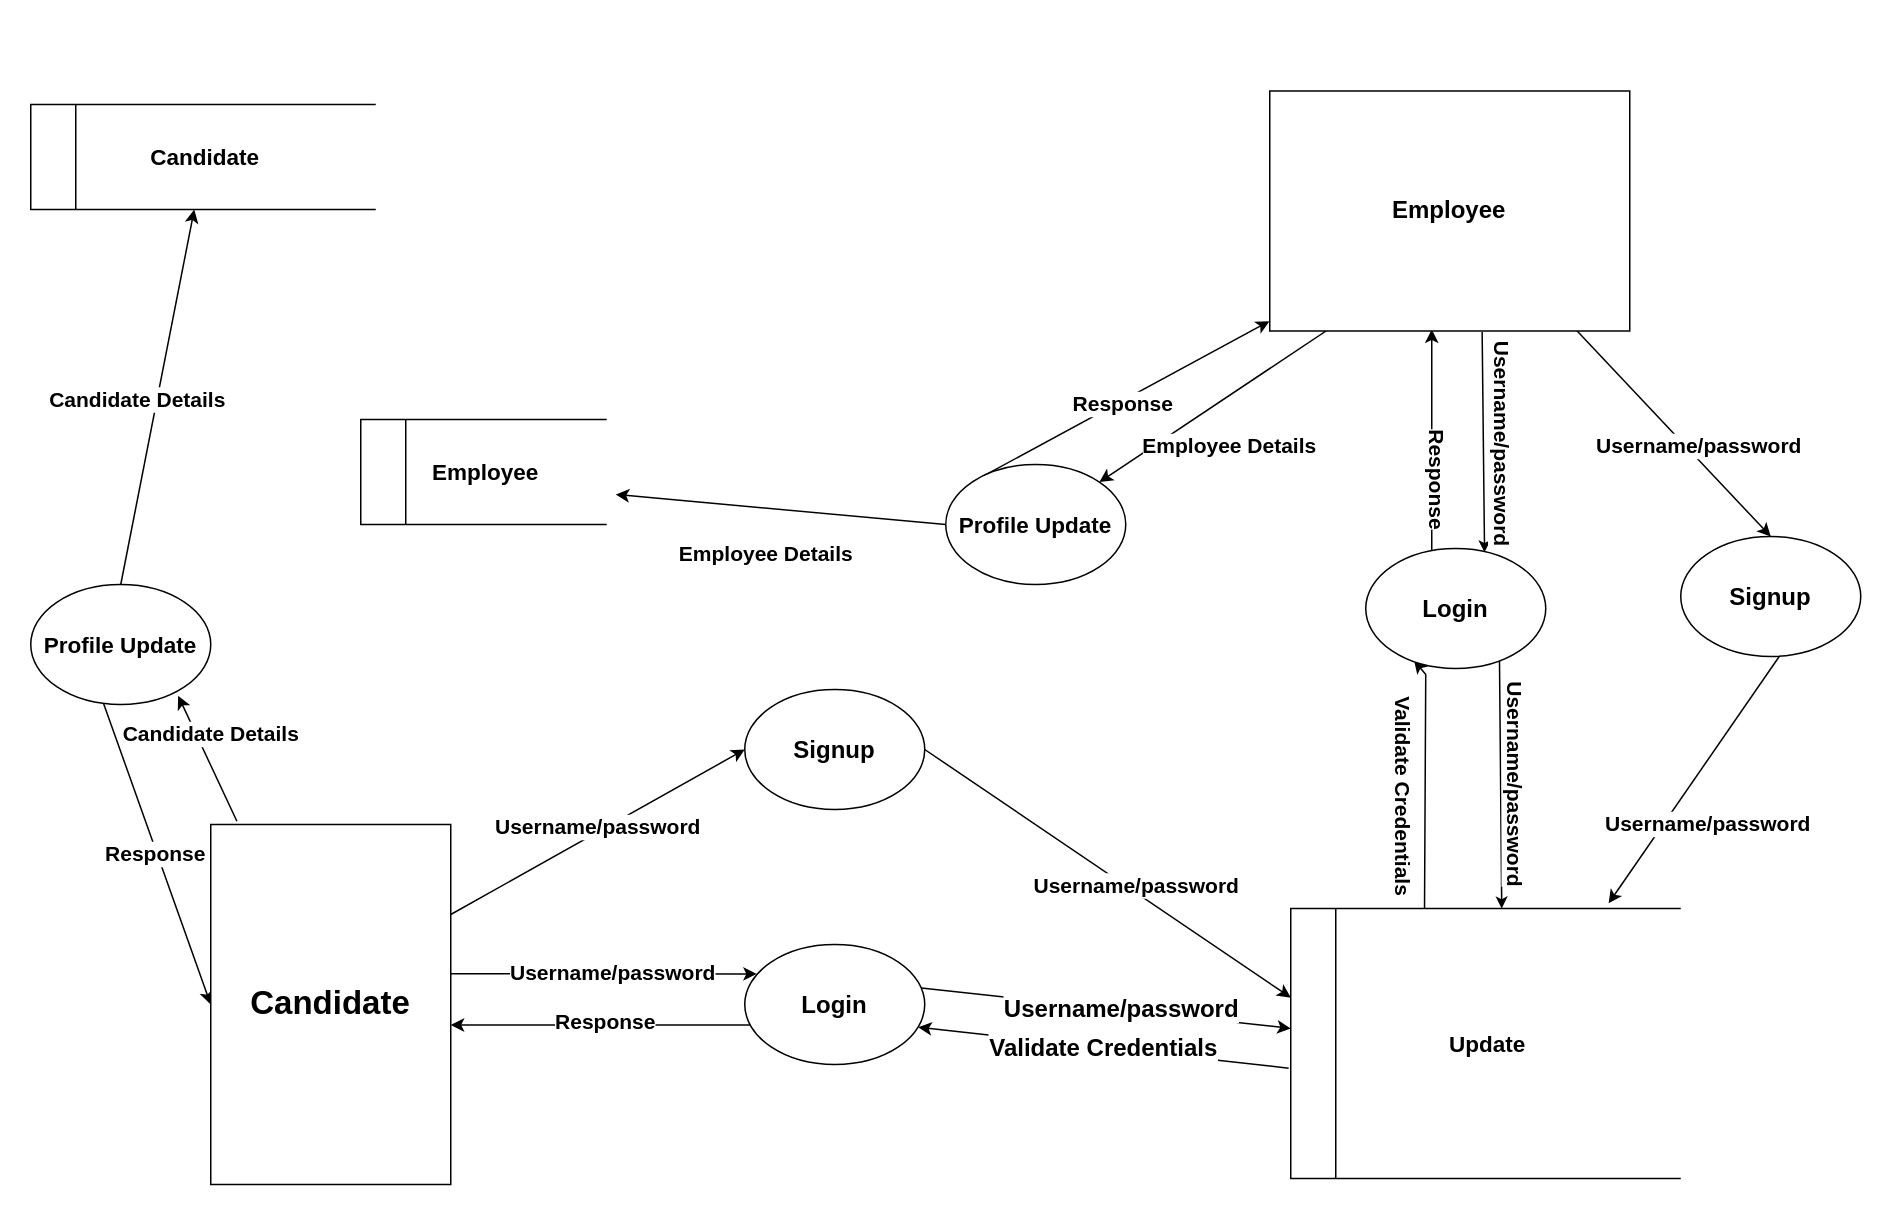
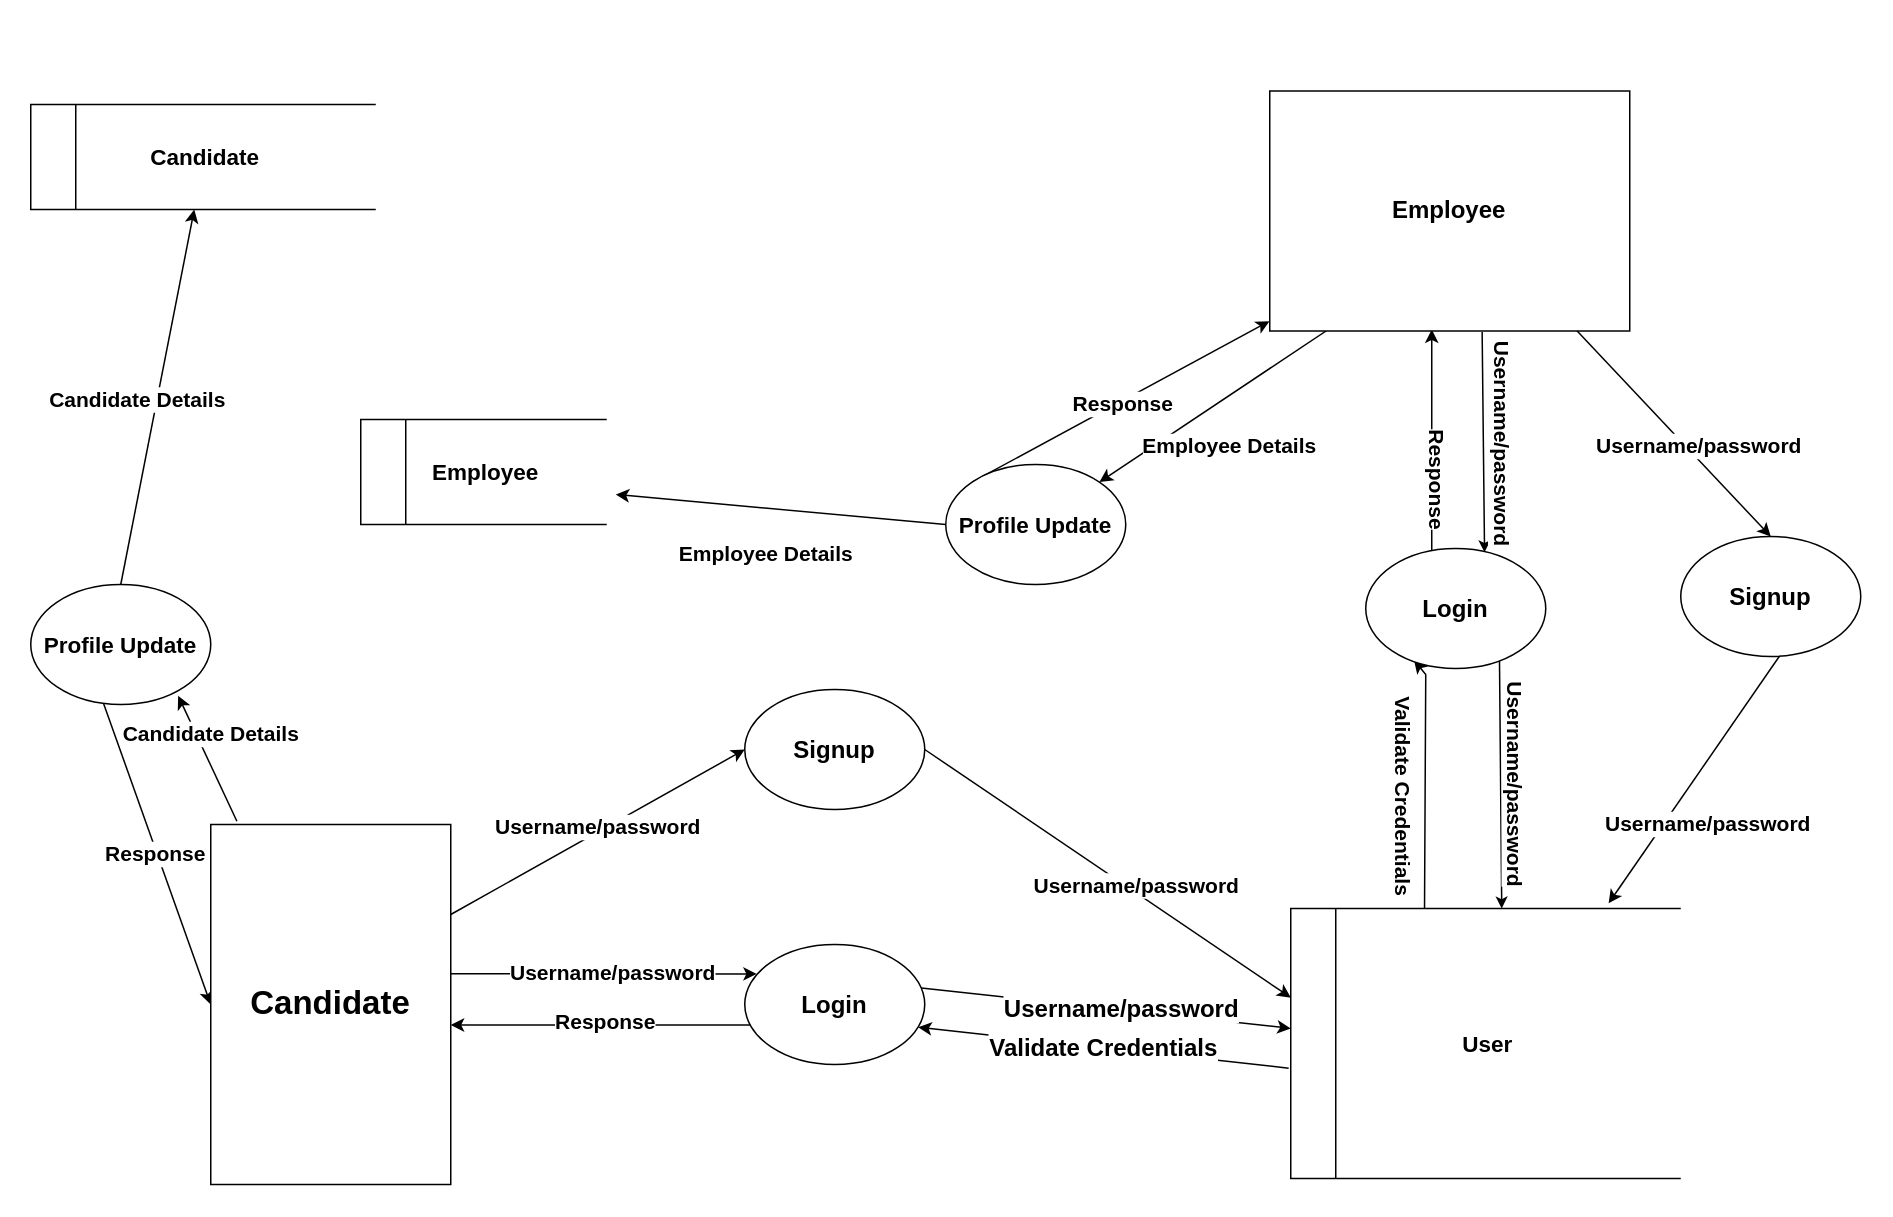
node "Update": label "Update" -> "User"
